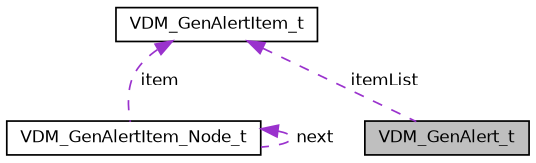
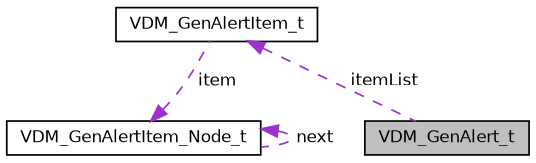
edge "VDM_GenAlertItem_Node_t" -> "VDM_GenAlertItem_t": reversed
